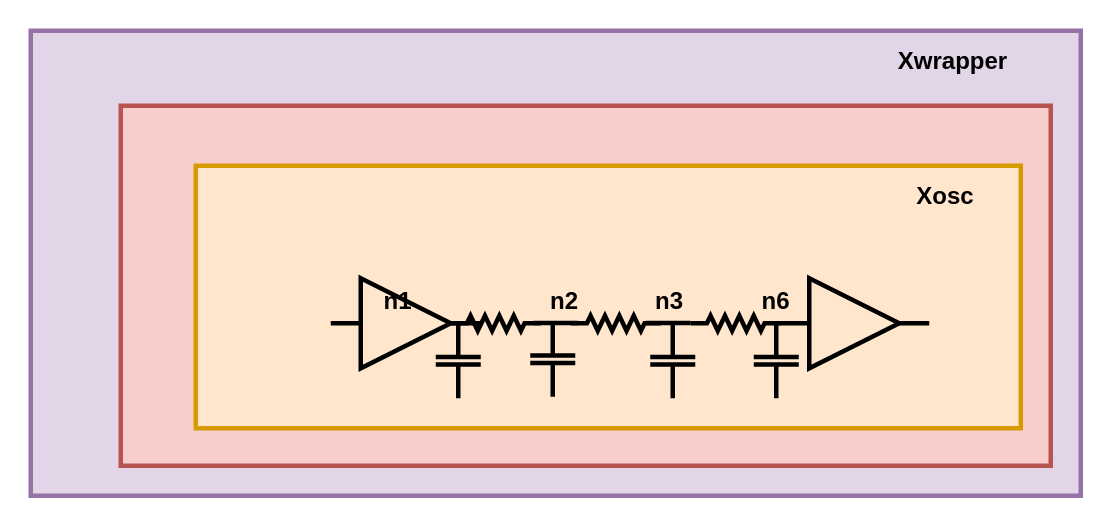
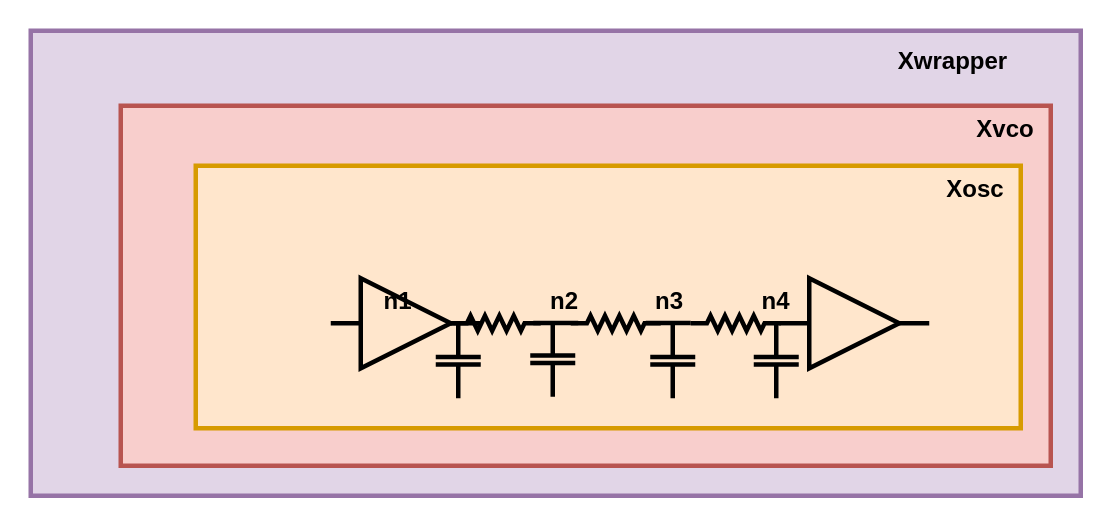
node "Xvco": added
node "Xosc": moved (946, 196) -> (976, 188)
node "n6": label "n6" -> "n4"
